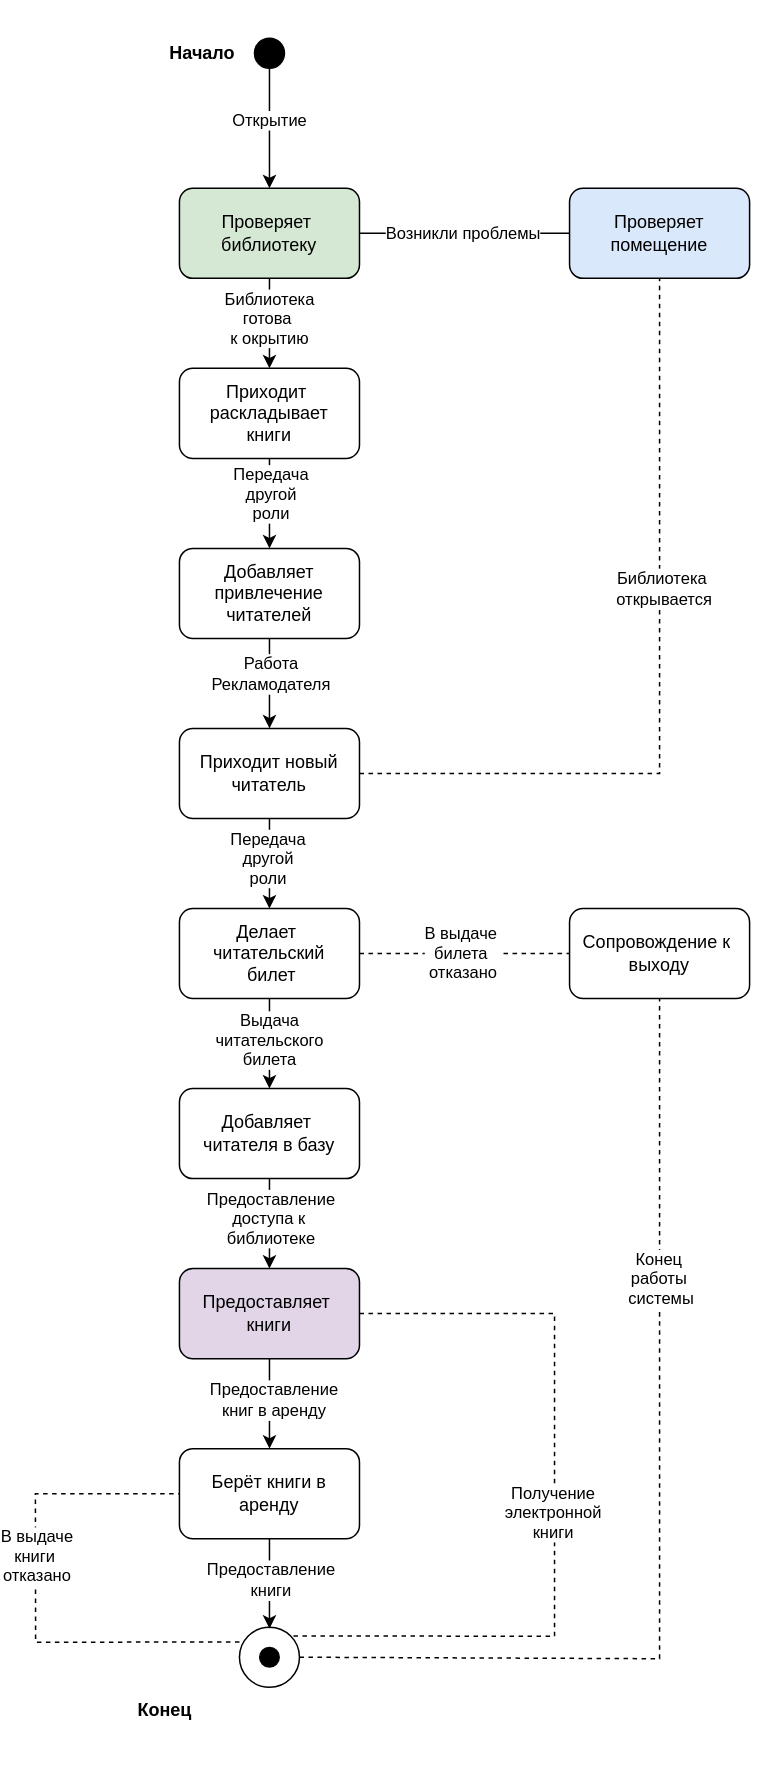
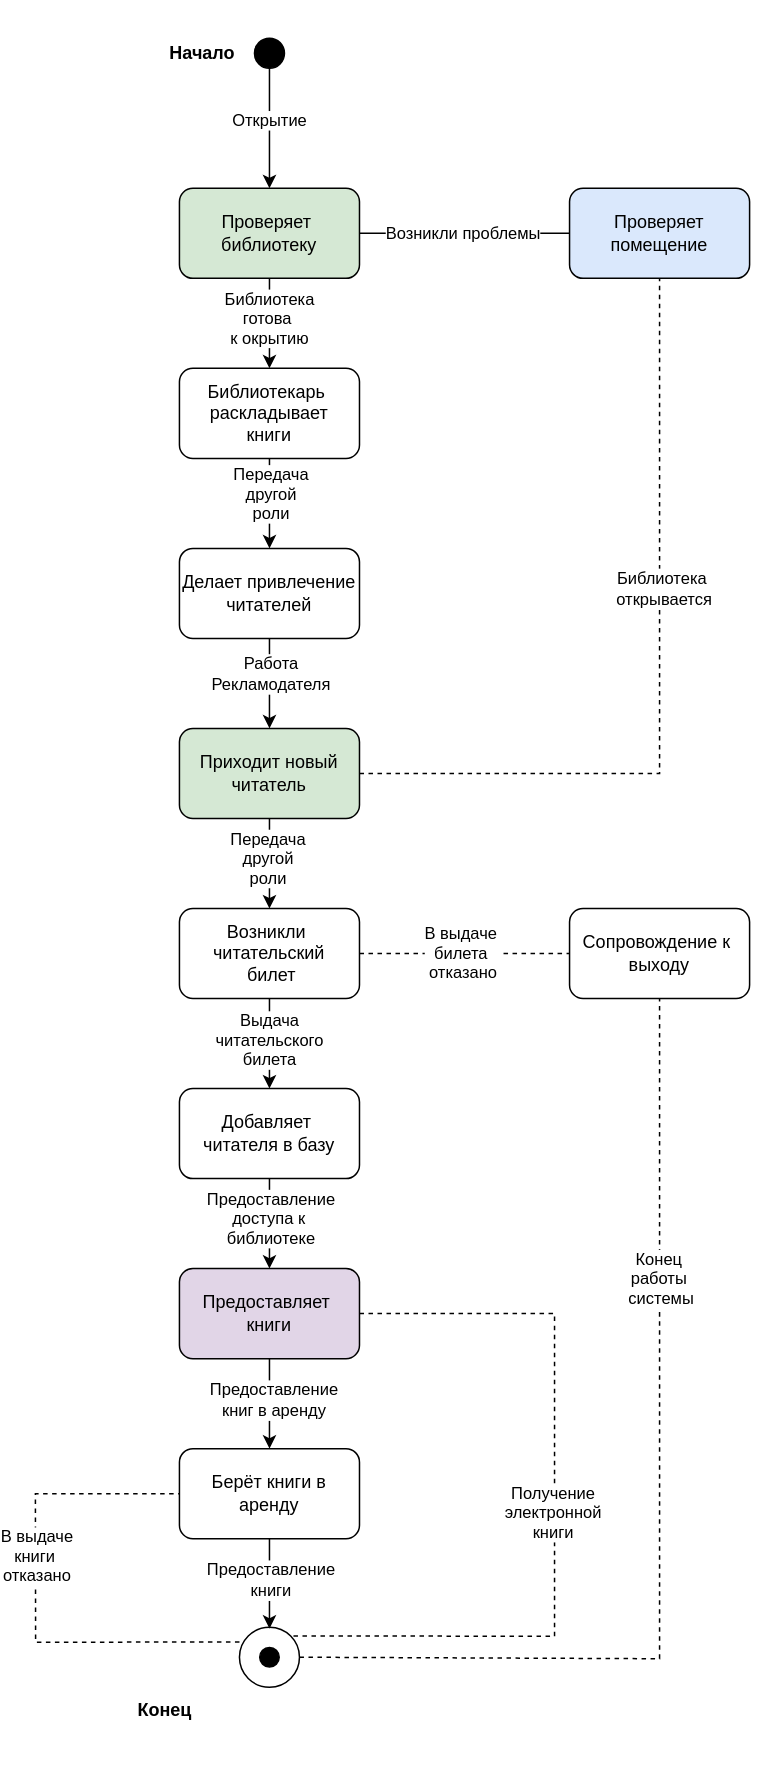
node "Приходит раскладывает книги": label "Приходит раскладывает книги" -> "Библиотекарь раскладывает книги"
node "Добавляет привлечение читателей": label "Добавляет привлечение читателей" -> "Делает привлечение читателей"
node "Приходит новый читатель": fillcolor #ffffff -> #d5e8d4
node "Делает читательский билет": label "Делает читательский билет" -> "Возникли читательский билет"
